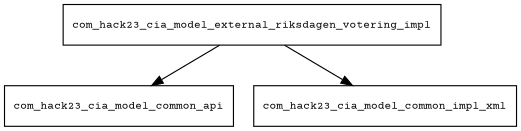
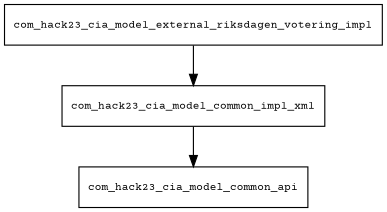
edge "com_hack23_cia_model_external_riksdagen_votering_impl" -> "com_hack23_cia_model_common_api": now "com_hack23_cia_model_common_impl_xml" -> "com_hack23_cia_model_common_api"
